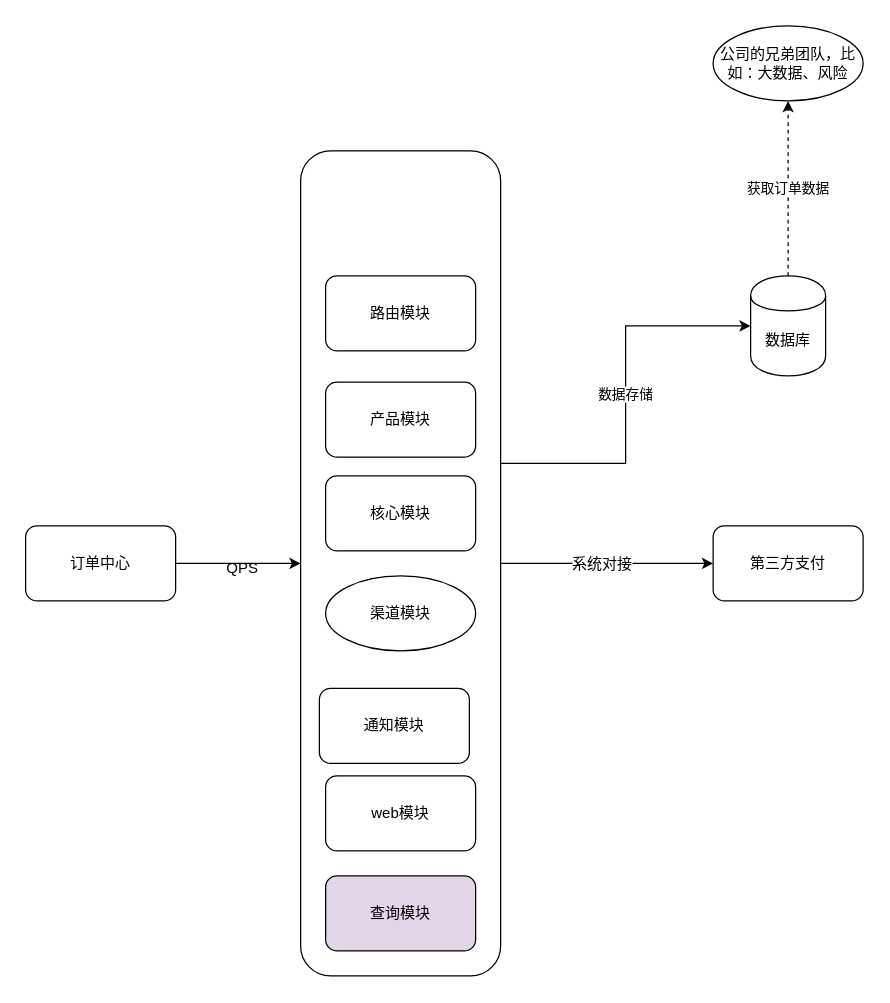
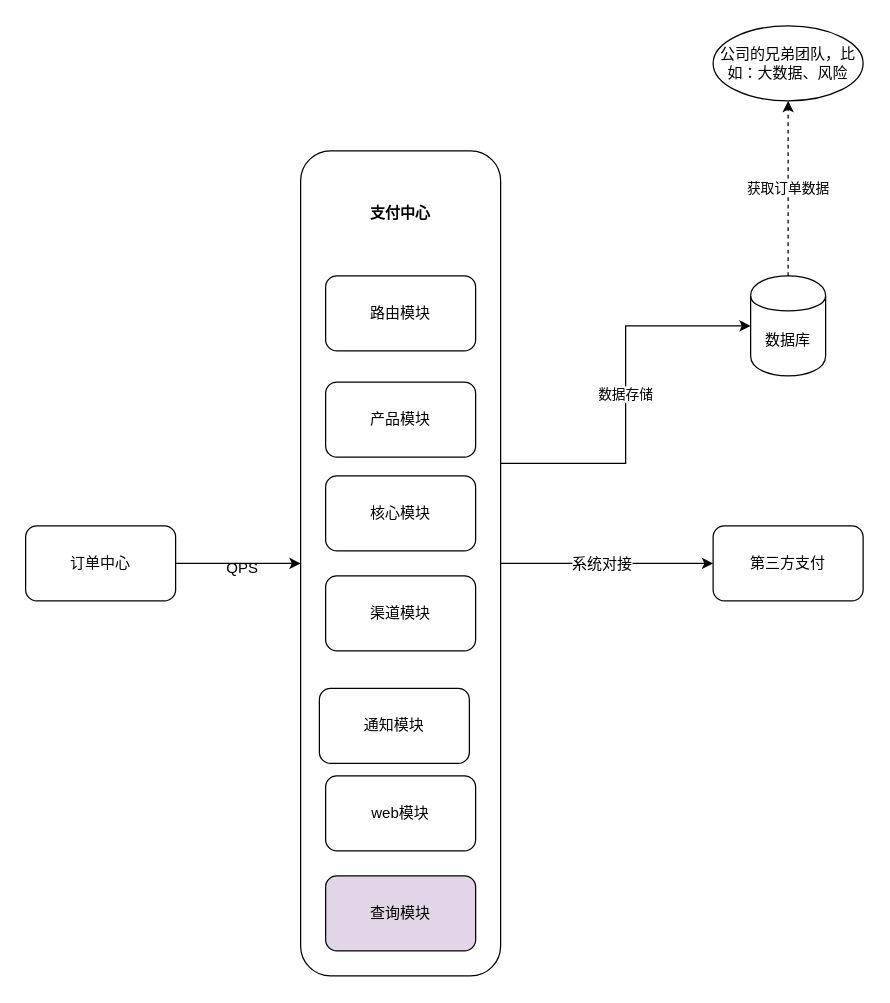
node "支付中心": added
node "渠道模块": shape ellipse -> rounded rectangle
